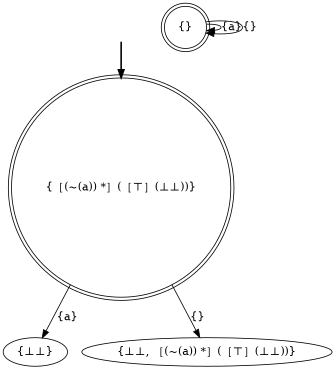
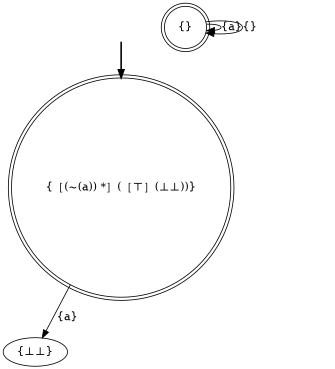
node "{⊥⊥, ［(~(a)) *］(［⊤］(⊥⊥))}": removed
